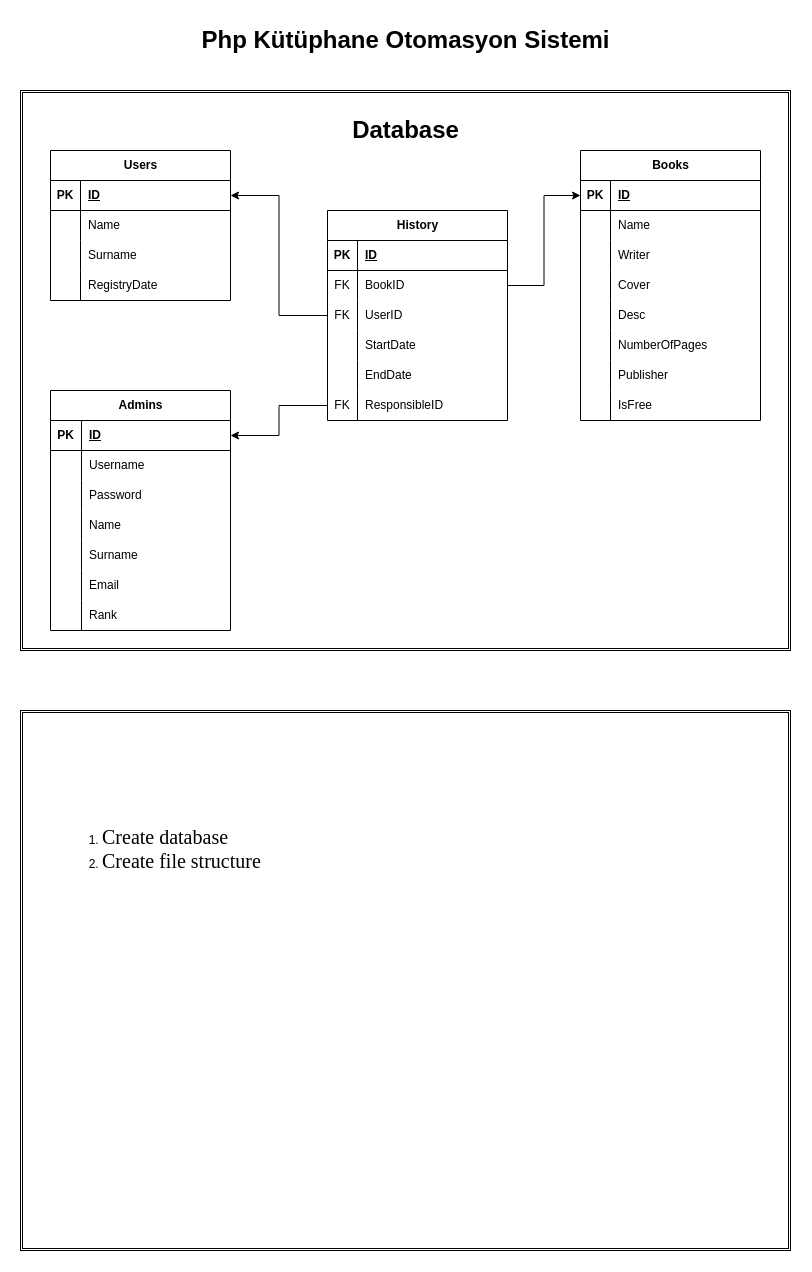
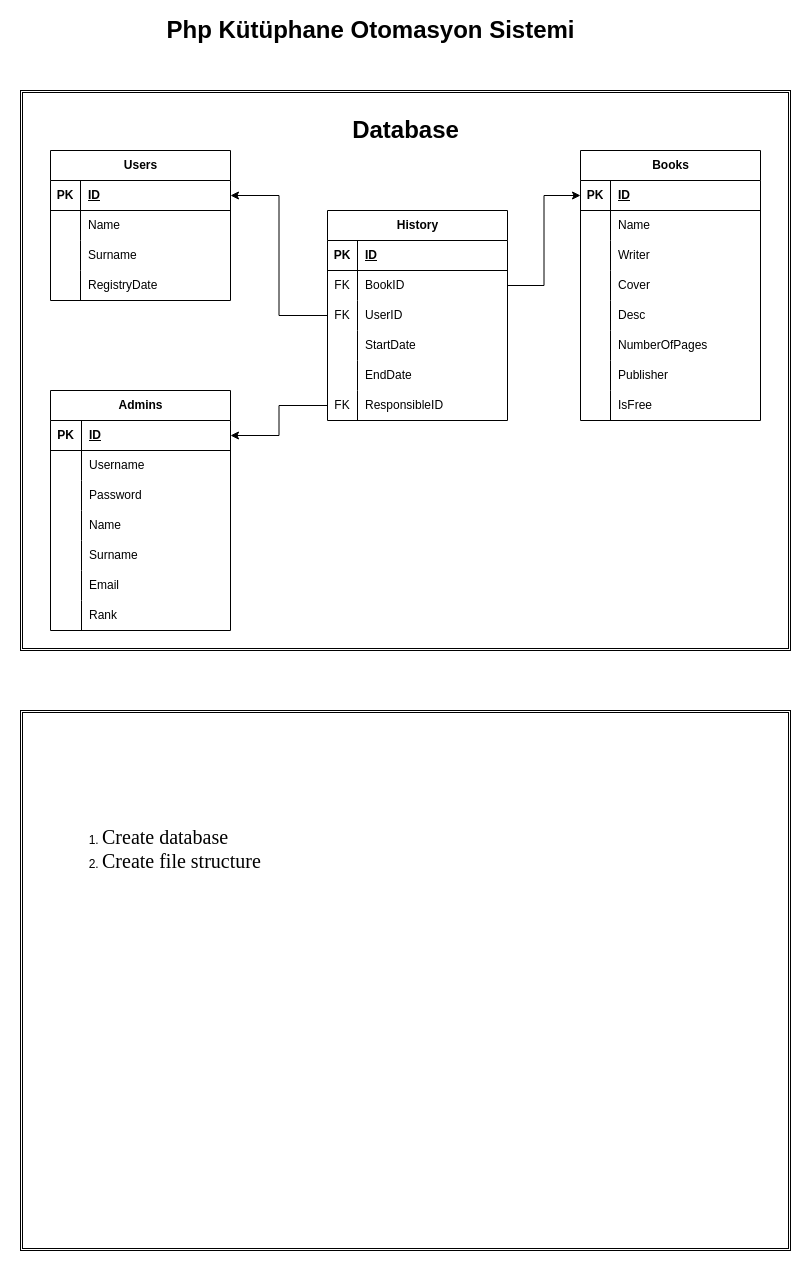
node "Php Kütüphane Otomasyon Sistemi": moved (406, 41) -> (371, 31)
